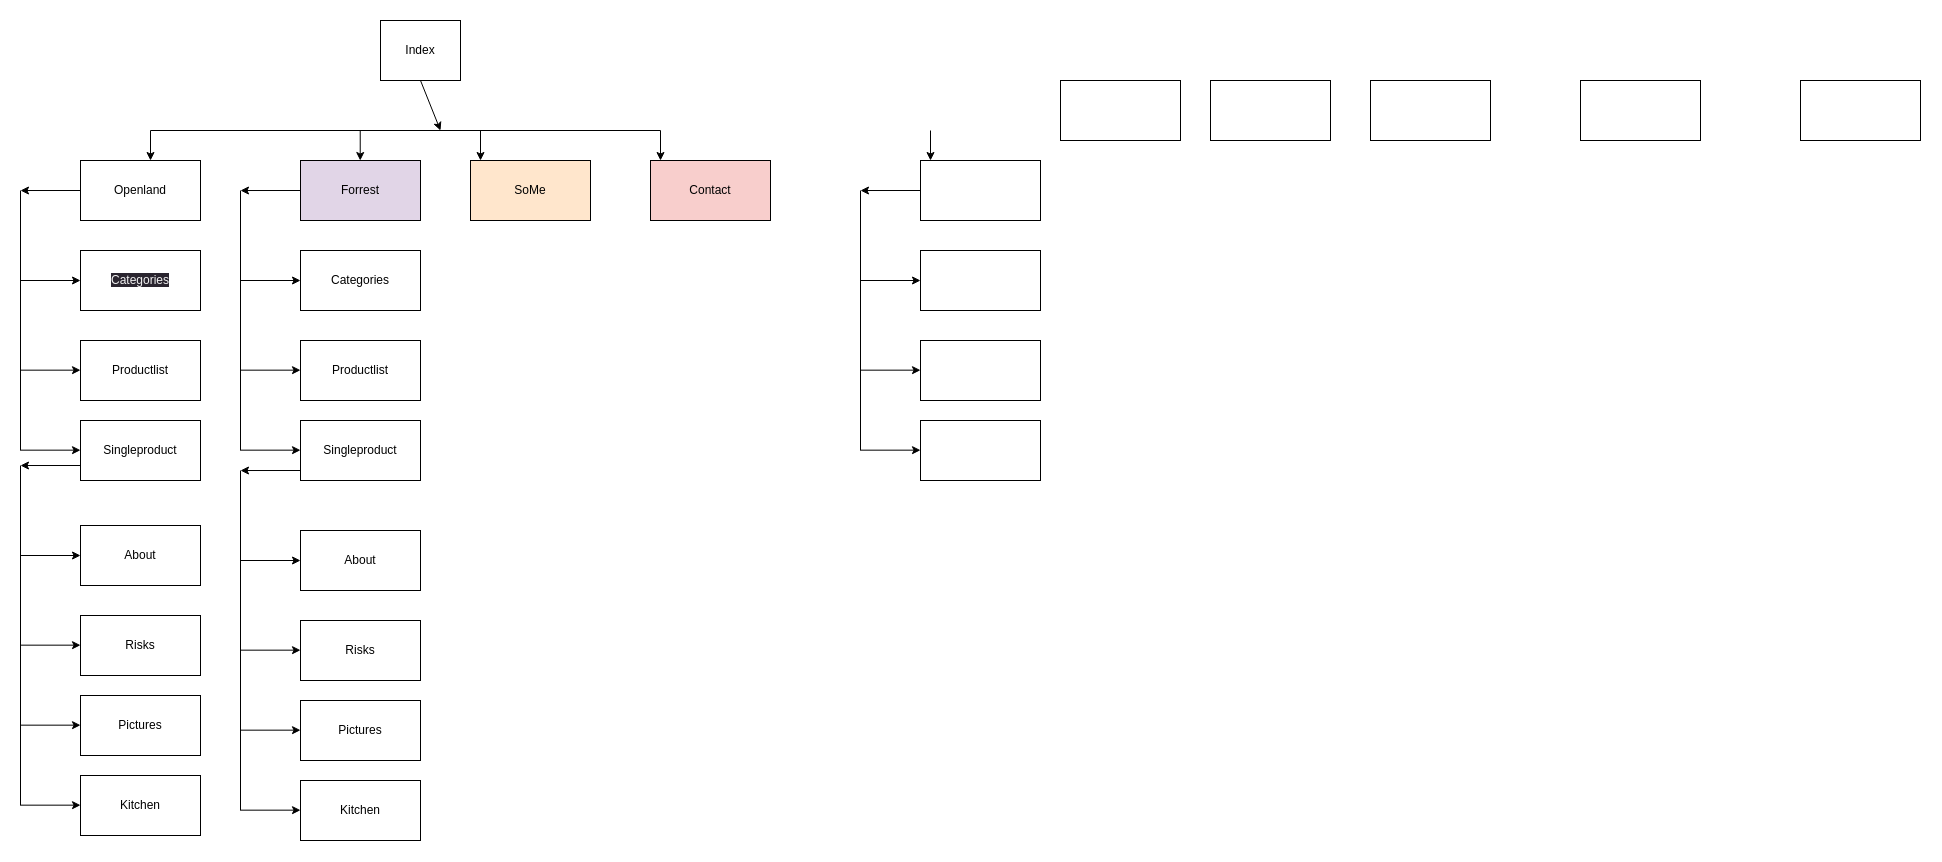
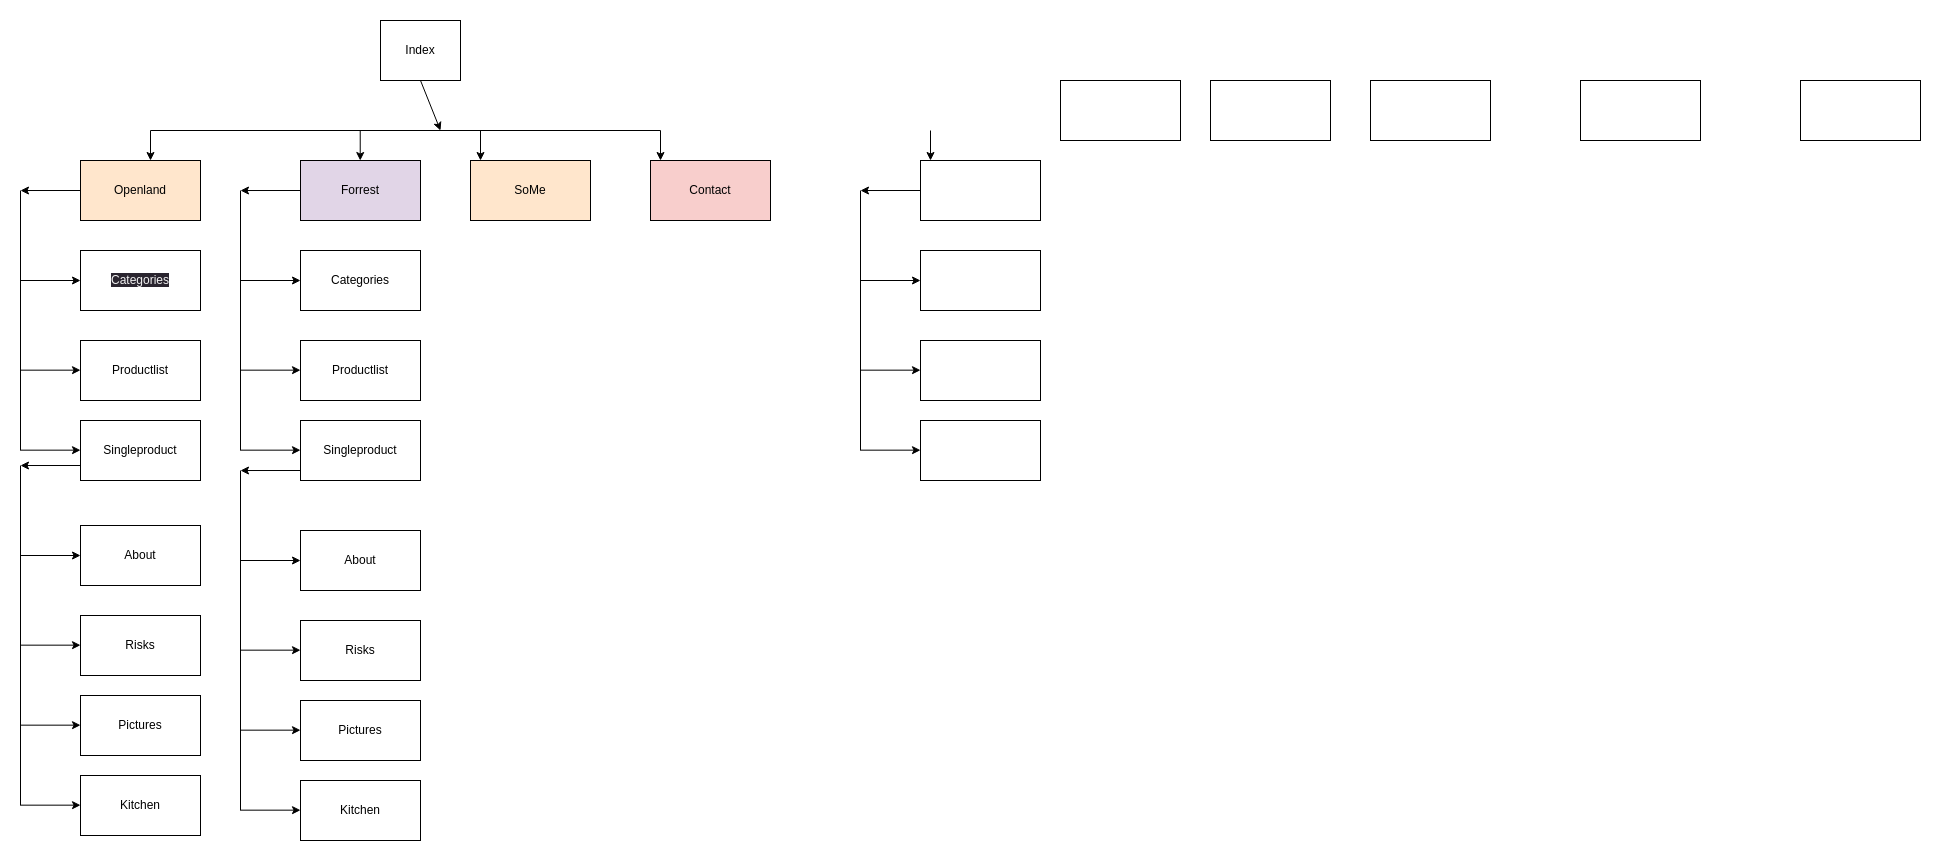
node "Openland": fillcolor #ffffff -> #ffe6cc
